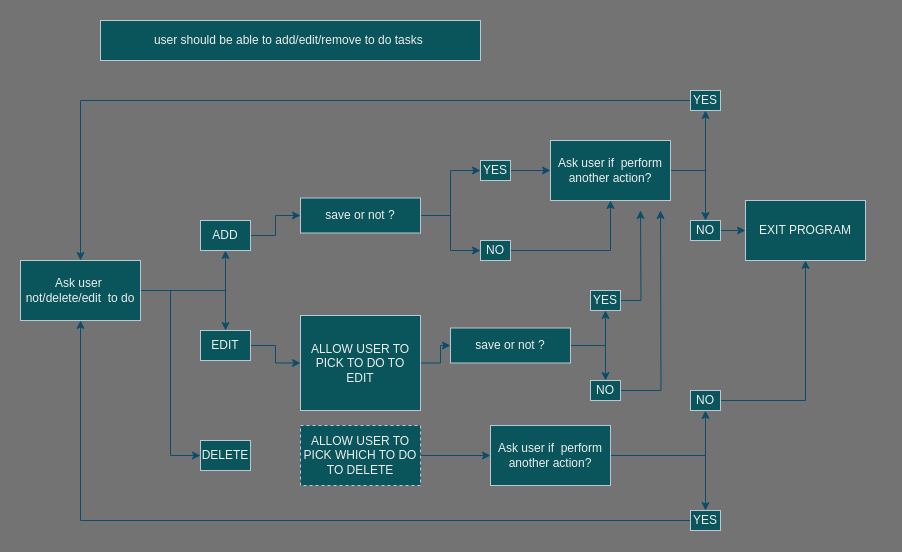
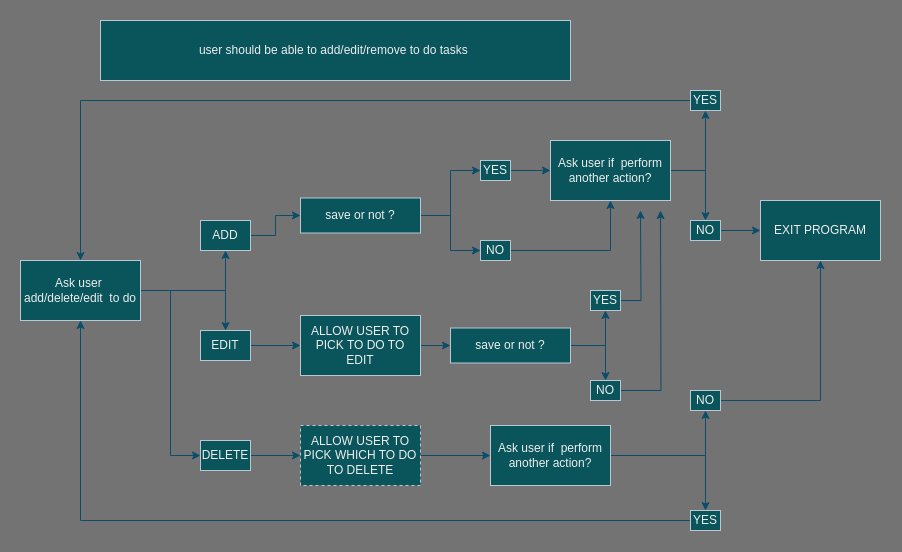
node "user should be able to add/edit/remove to do tasks": size 380x40 -> 470x60
node "EXIT PROGRAM": moved (806, 231) -> (821, 231)
node "Ask user not/delete/edit to do": label "Ask user not/delete/edit to do" -> "Ask user add/delete/edit to do"
node "ALLOW USER TO PICK TO DO TO EDIT": size 120x95 -> 120x60
edge "DELETE" -> "ALLOW USER TO PICK WHICH TO DO TO DELETE": added
